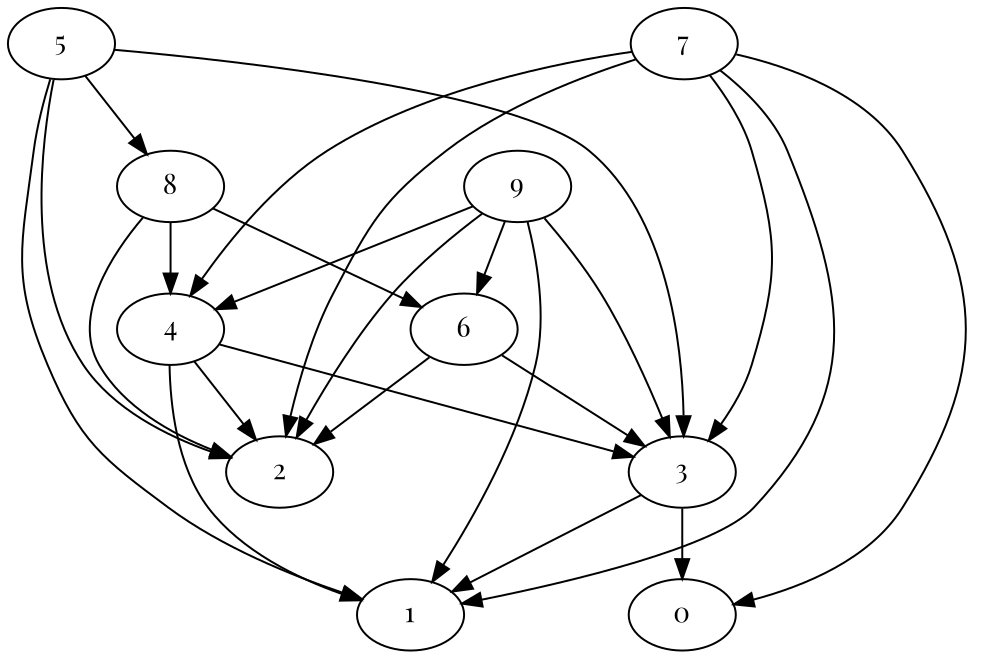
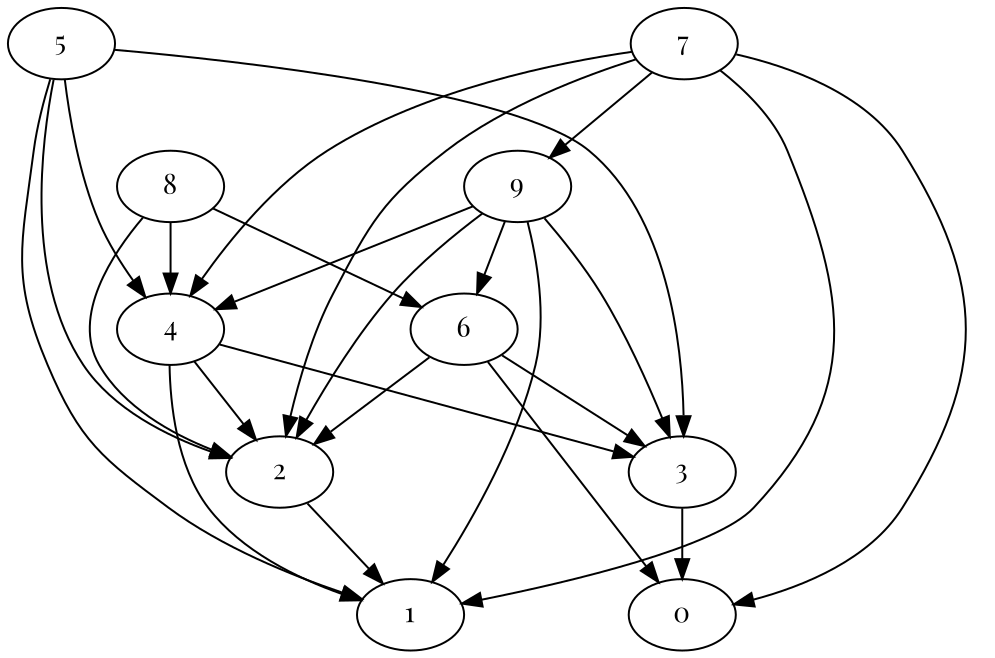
edge "5" -> "8": now "5" -> "4"
edge "7" -> "3": now "7" -> "9"
edge "6" -> "0": added
edge "3" -> "1": now "2" -> "1"
